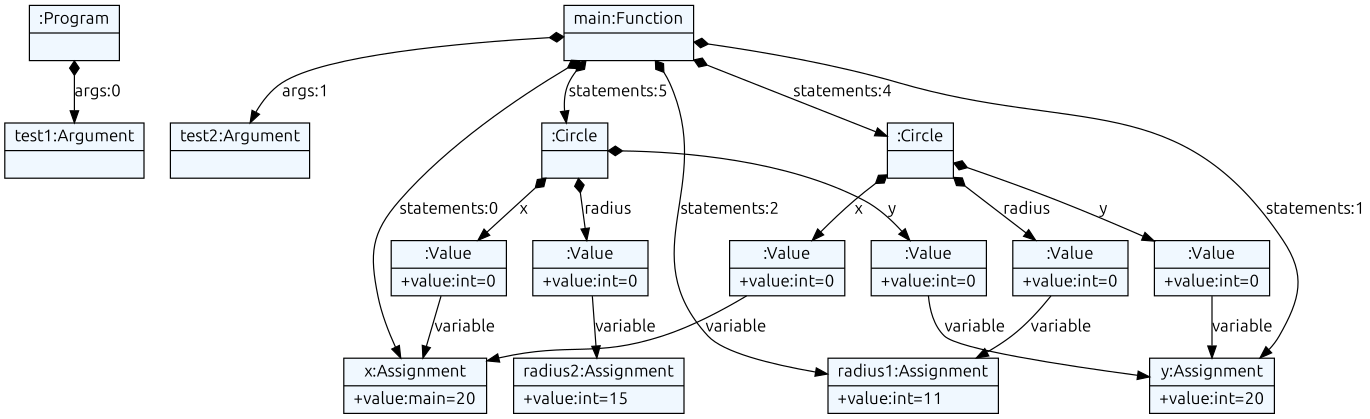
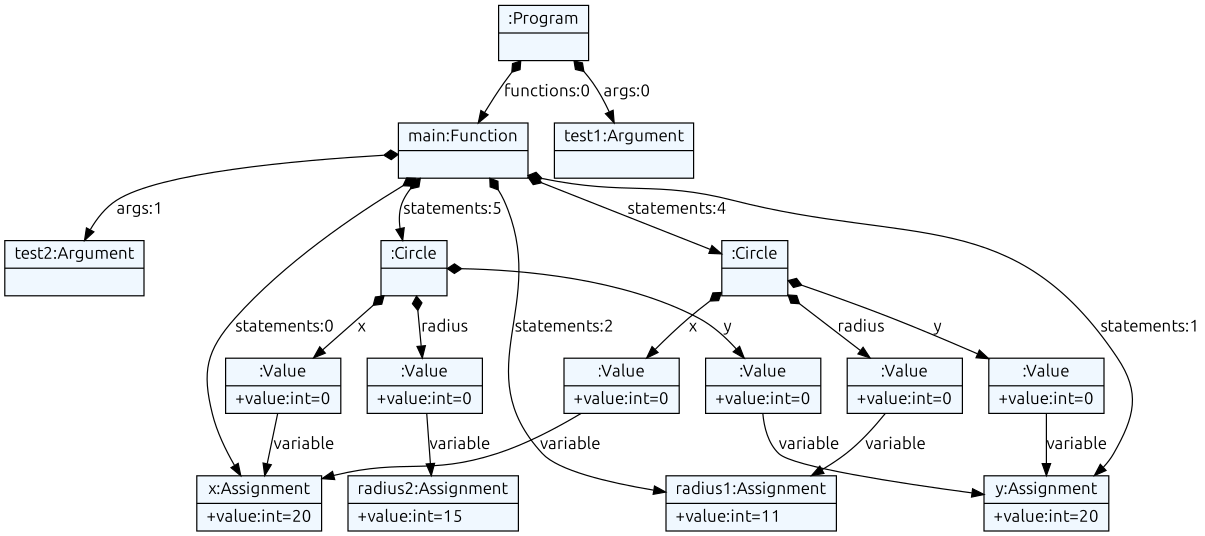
edge ":Program" -- "main:Function": added, label "functions:0"
node "x:Assignment": text "+value:main=20" -> "+value:int=20"
